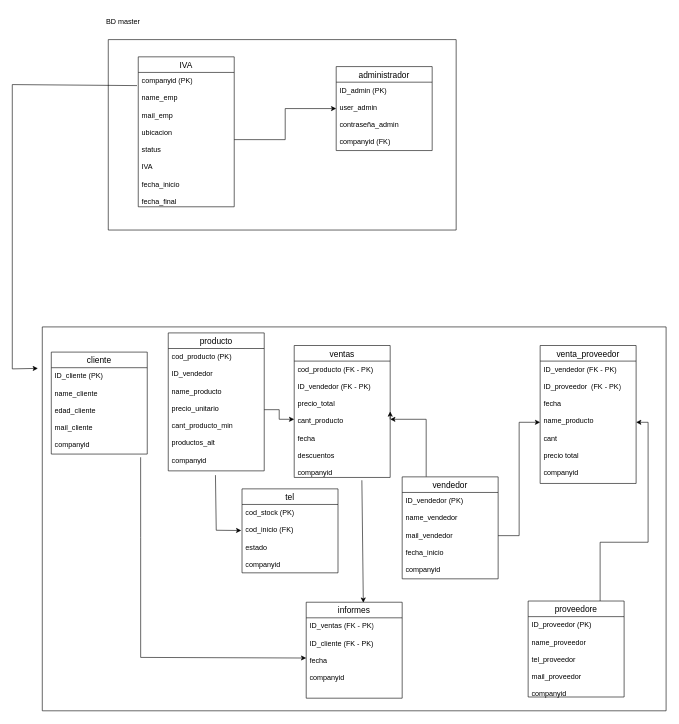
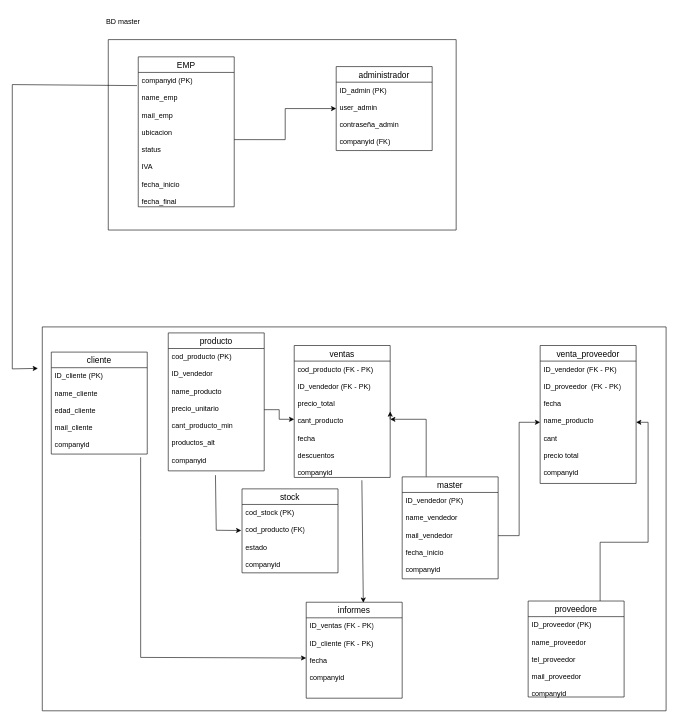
node "IVA": label "IVA" -> "EMP"
node "vendedor": label "vendedor" -> "master"
node "tel": label "tel" -> "stock"
node "cod_stock (PK) cod_inicio (FK) estado companyid": label "cod_stock (PK) cod_inicio (FK) estado companyid" -> "cod_stock (PK) cod_producto (FK) estado companyid"
